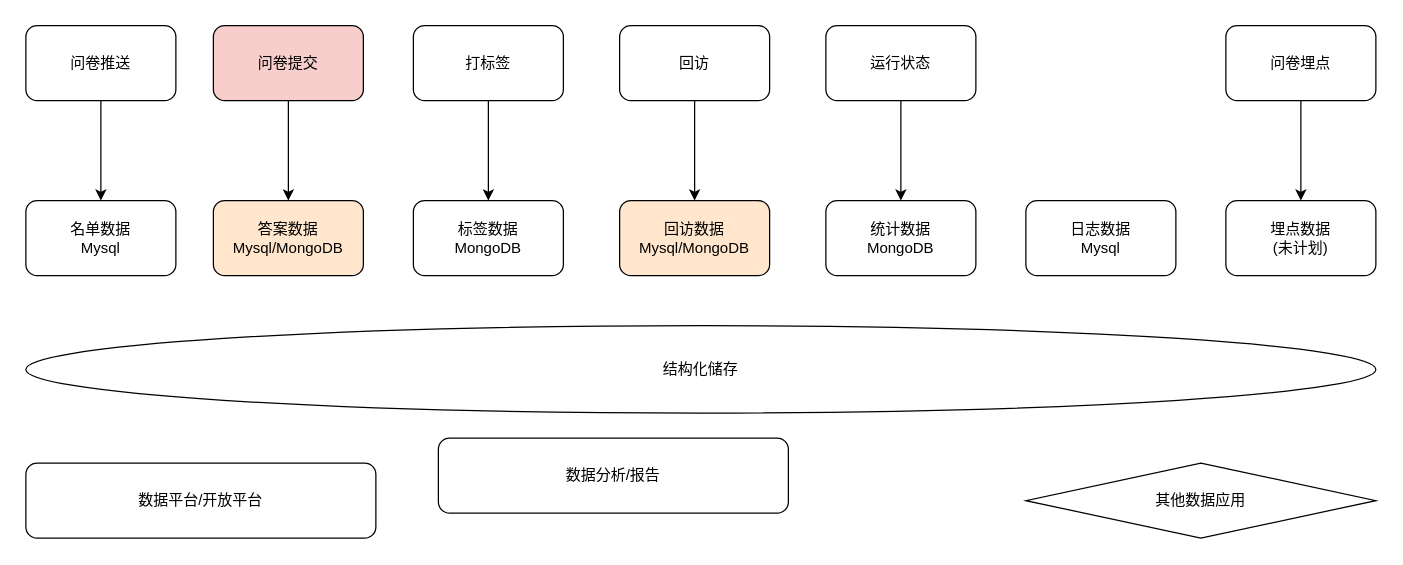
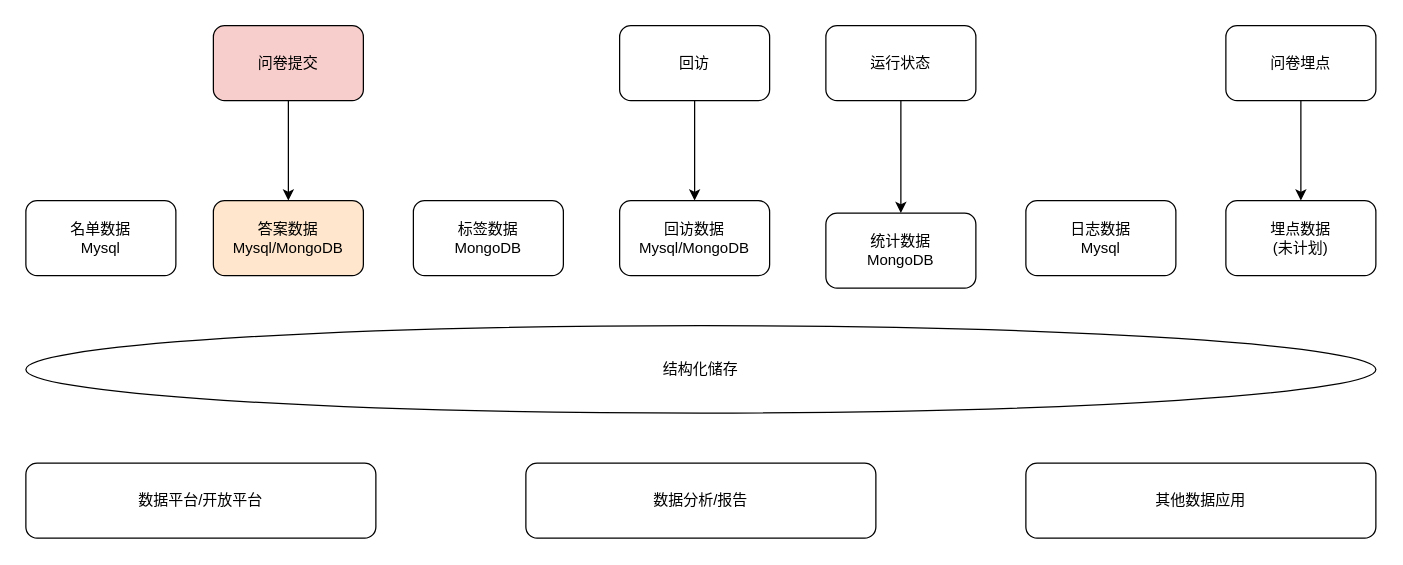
node "问卷推送": removed
node "打标签": removed
edge "问卷推送" -> "名单数据 Mysql": removed
edge "打标签" -> "标签数据 MongoDB": removed
node "回访数据 Mysql/MongoDB": fillcolor #ffe6cc -> #ffffff
node "统计数据 MongoDB": moved (901, 238) -> (901, 251)
node "数据分析/报告": moved (613, 476) -> (701, 501)
node "其他数据应用": shape diamond -> rounded rectangle
